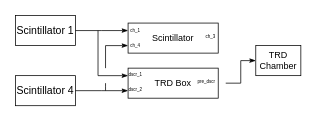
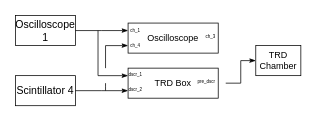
node "Scintillator 1": label "Scintillator 1" -> "Oscilloscope 1"
node "Scintillator": label "Scintillator" -> "Oscilloscope"
